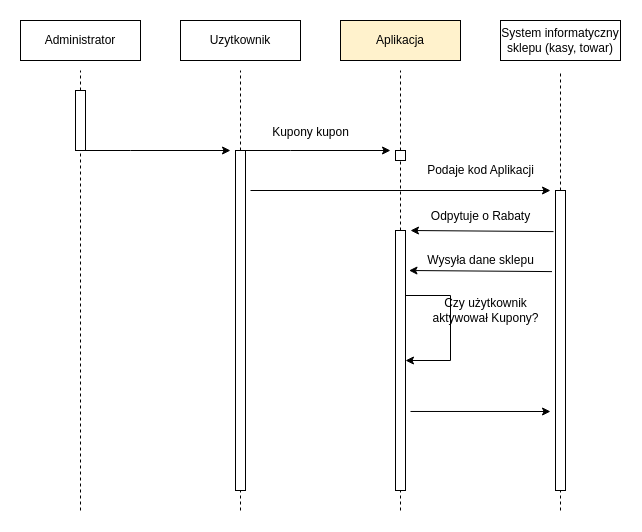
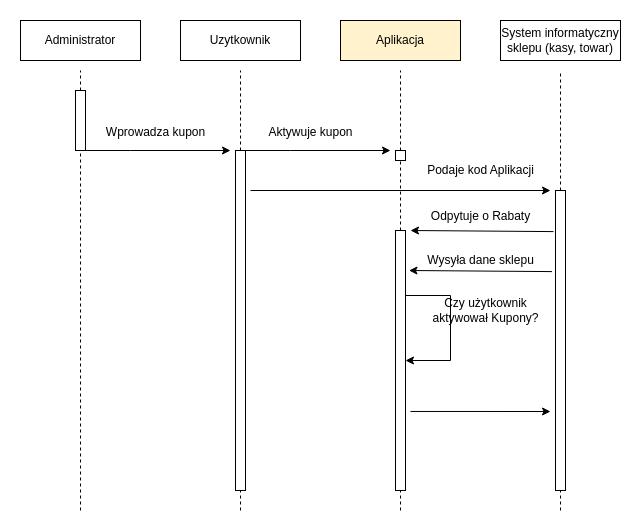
node "Wprowadza kupon": added
node "Kupony kupon": label "Kupony kupon" -> "Aktywuje kupon"
